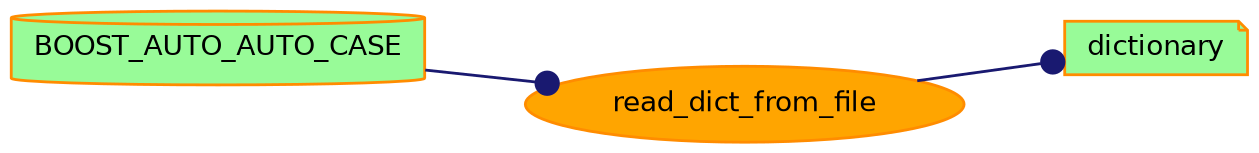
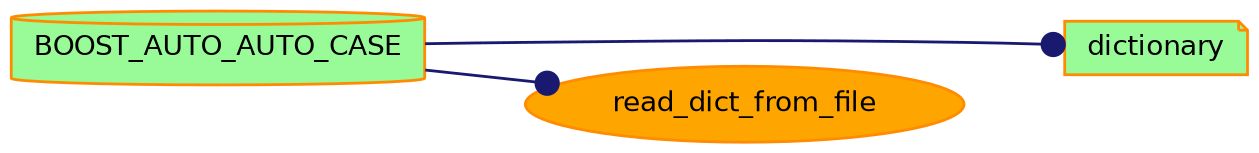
edge "read_dict_from_file" -> "dictionary": now "BOOST_AUTO_AUTO_CASE" -> "dictionary"
